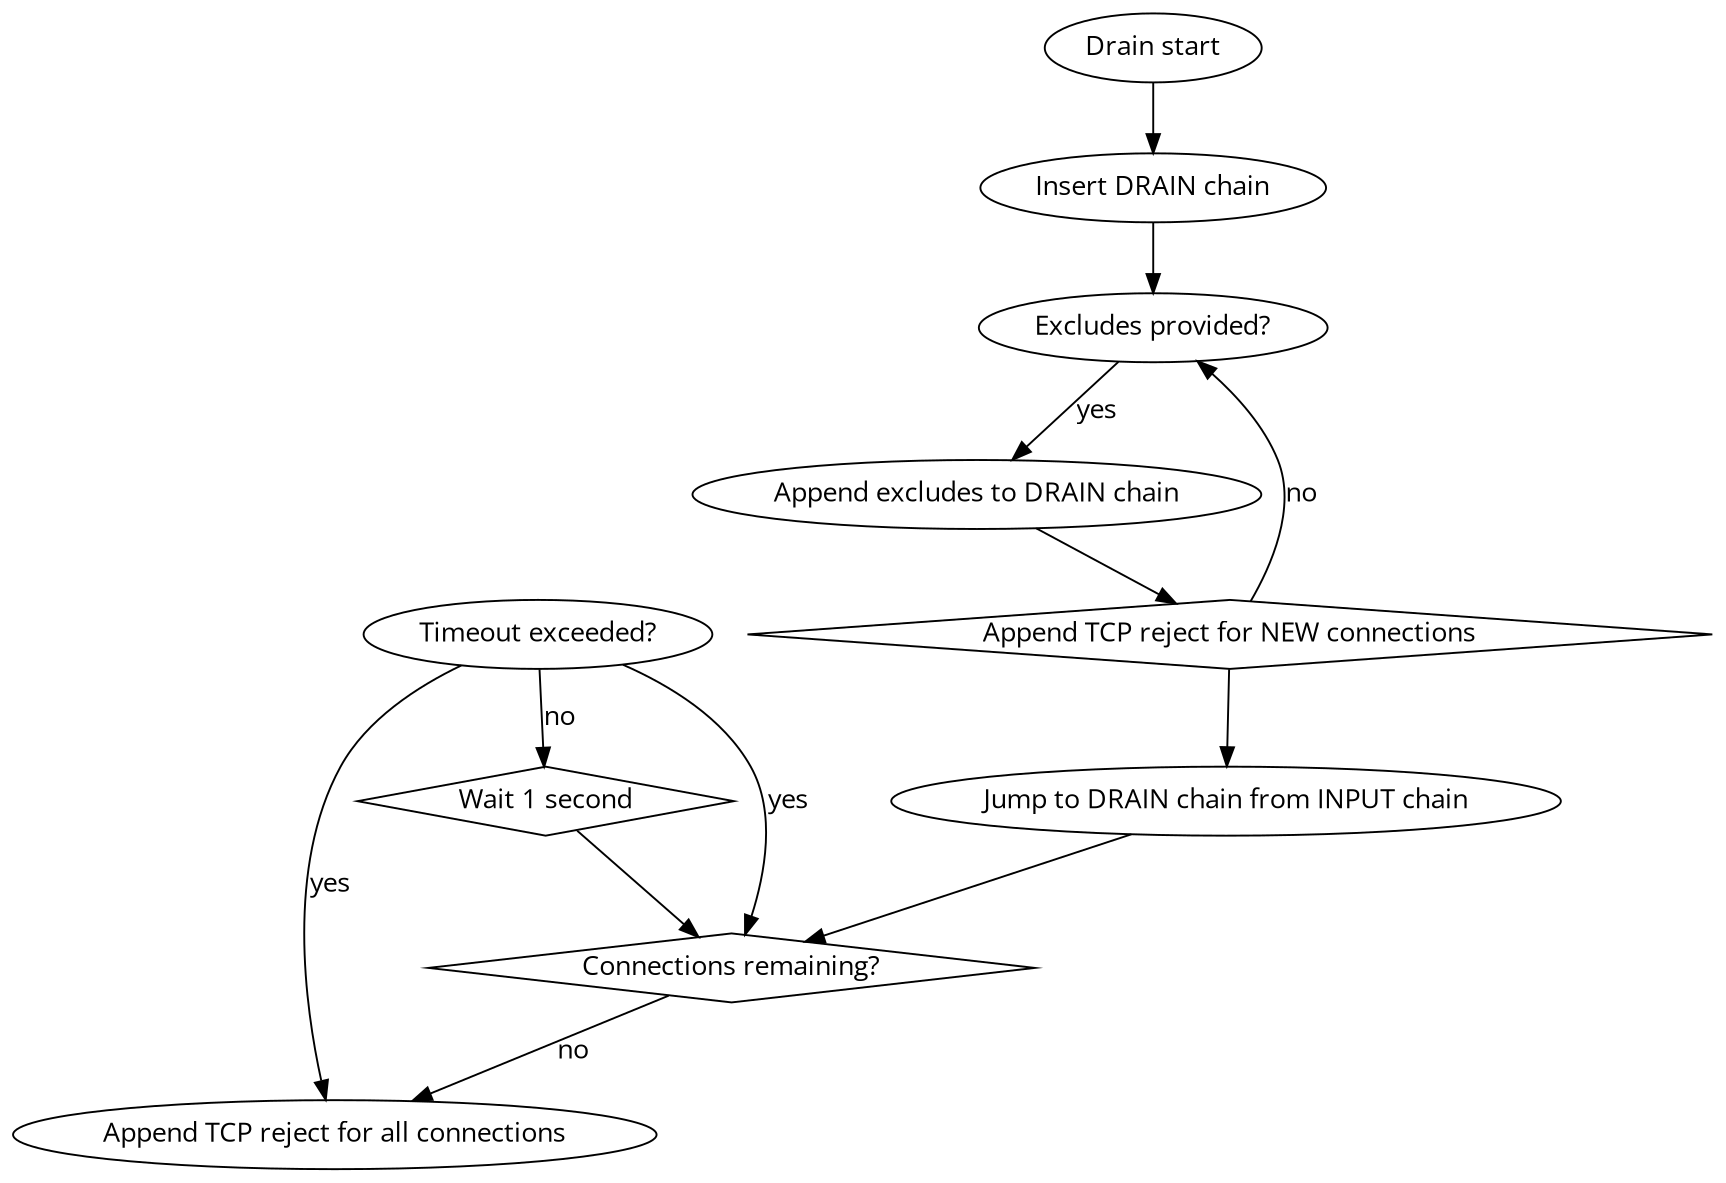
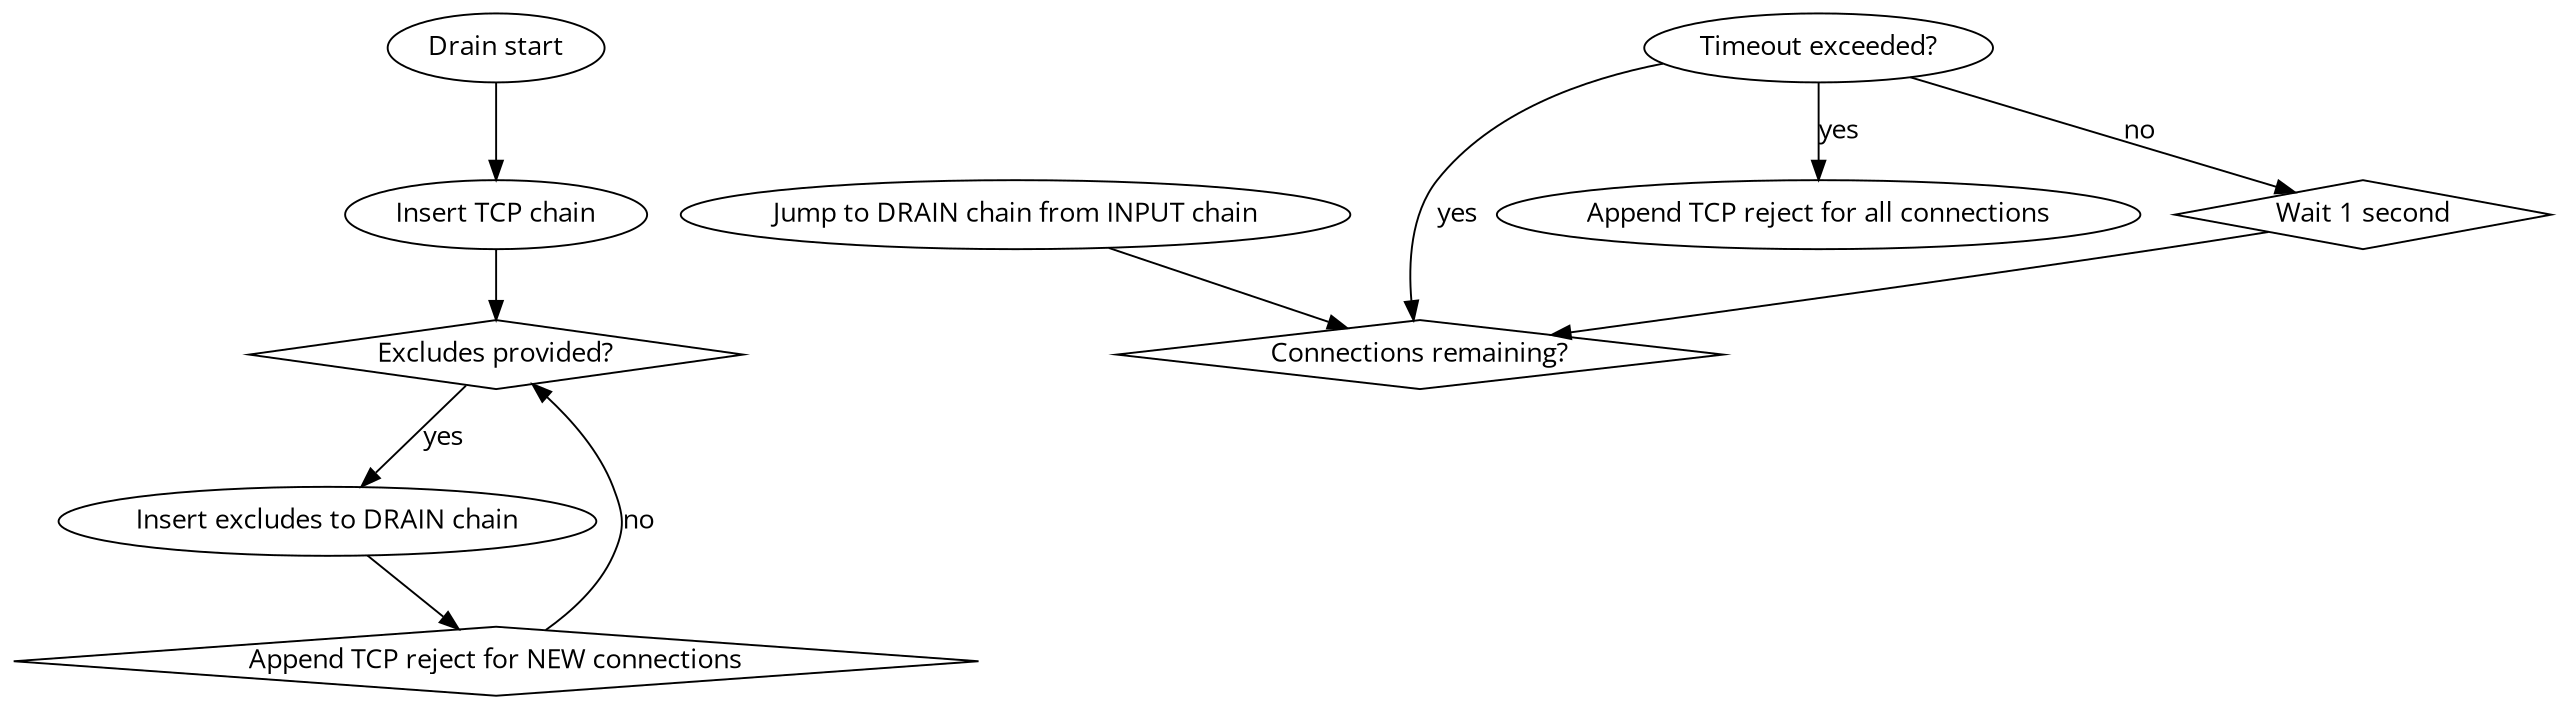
node "Insert DRAIN chain": label "Insert DRAIN chain" -> "Insert TCP chain"
node "Excludes provided?": shape ellipse -> diamond
node "Append excludes to DRAIN chain": label "Append excludes to DRAIN chain" -> "Insert excludes to DRAIN chain"
edge "Append TCP reject for NEW connections" -> "Jump to DRAIN chain from INPUT chain": removed
edge "Connections remaining?" -> "Append TCP reject for all connections": removed, label "no"
